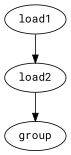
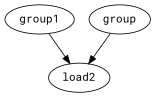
node "load1": label "load1" -> "group1"
edge "load2" -> "group": reversed
